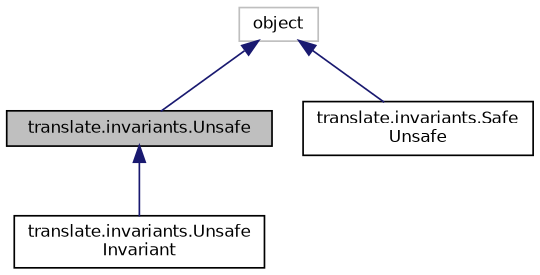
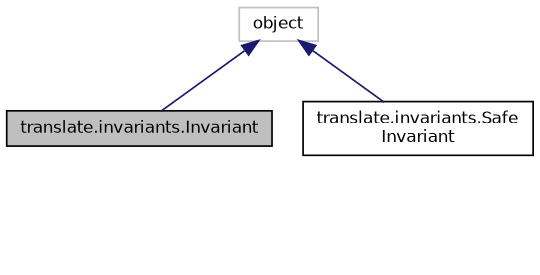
node "translate.invariants.Unsafe": label "translate.invariants.Unsafe" -> "translate.invariants.Invariant"
node "translate.invariants.Safe Unsafe": label "translate.invariants.Safe Unsafe" -> "translate.invariants.Safe Invariant"
node "translate.invariants.Unsafe Invariant": removed
